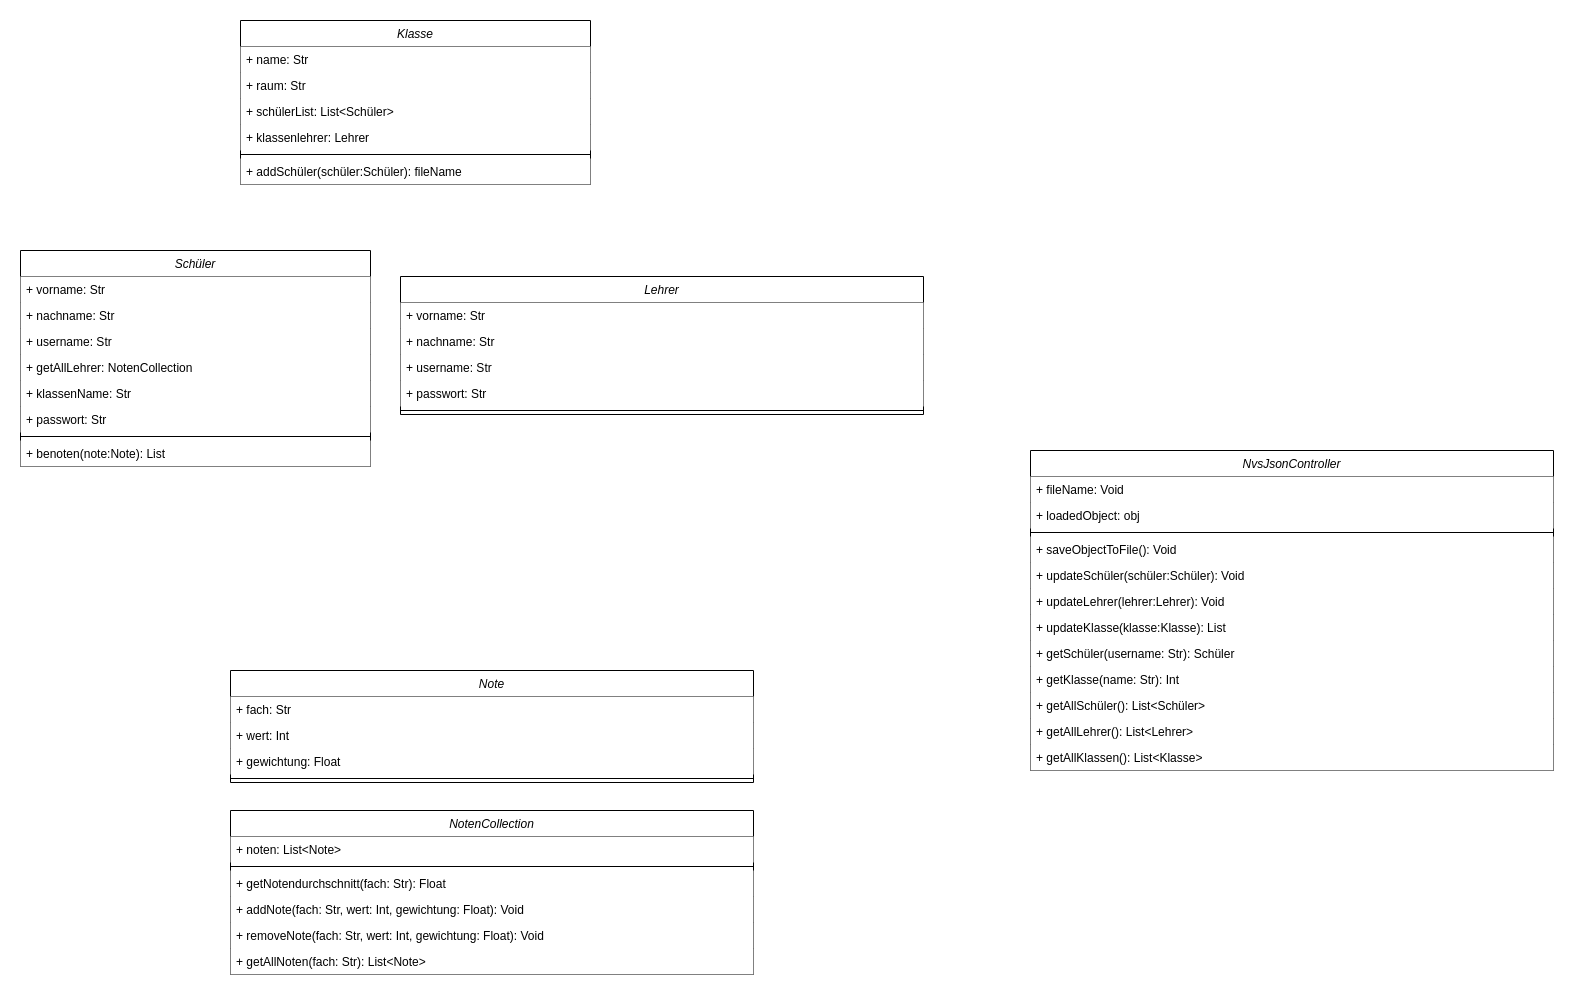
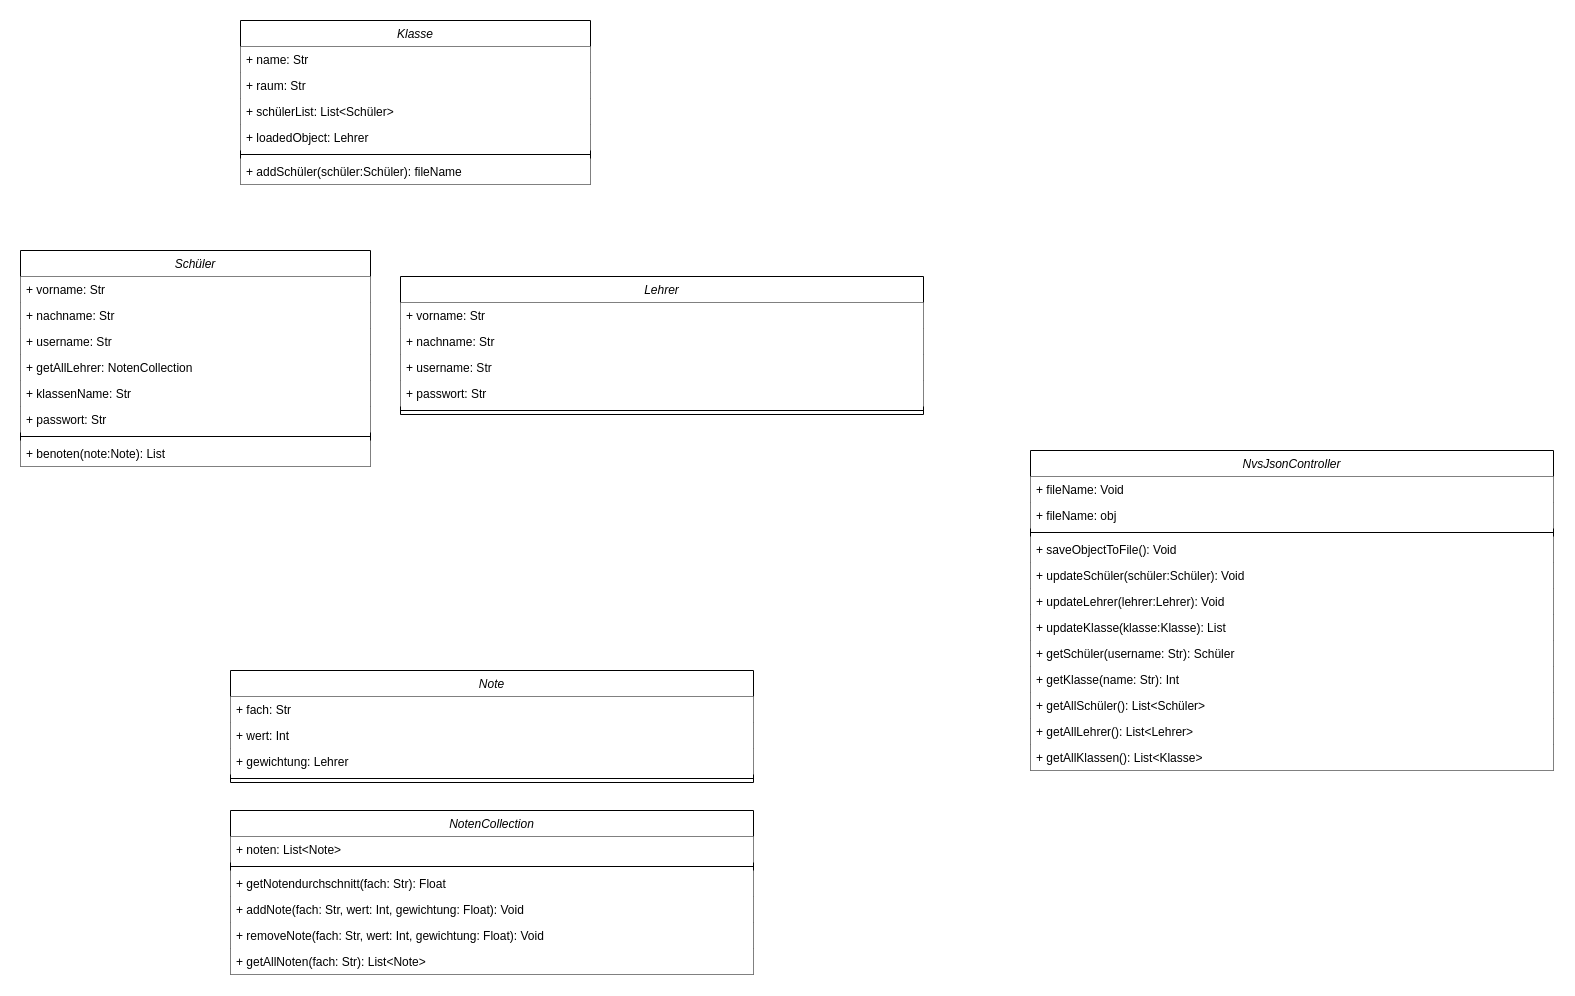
node "+ klassenlehrer: Lehrer": label "+ klassenlehrer: Lehrer" -> "+ loadedObject: Lehrer"
node "+ loadedObject: obj": label "+ loadedObject: obj" -> "+ fileName: obj"
node "+ gewichtung: Float": label "+ gewichtung: Float" -> "+ gewichtung: Lehrer"
